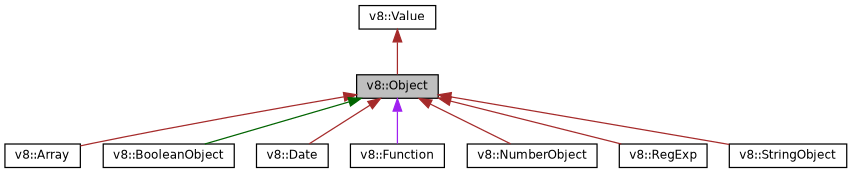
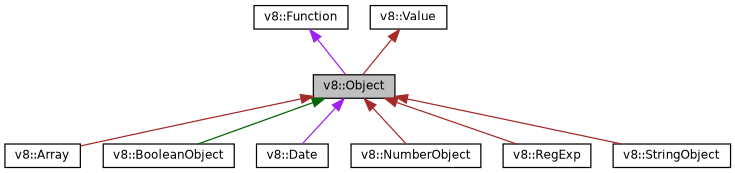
edge "v8::Date" -> "v8::Object": color brown -> purple
edge "v8::Function" -> "v8::Object": reversed
